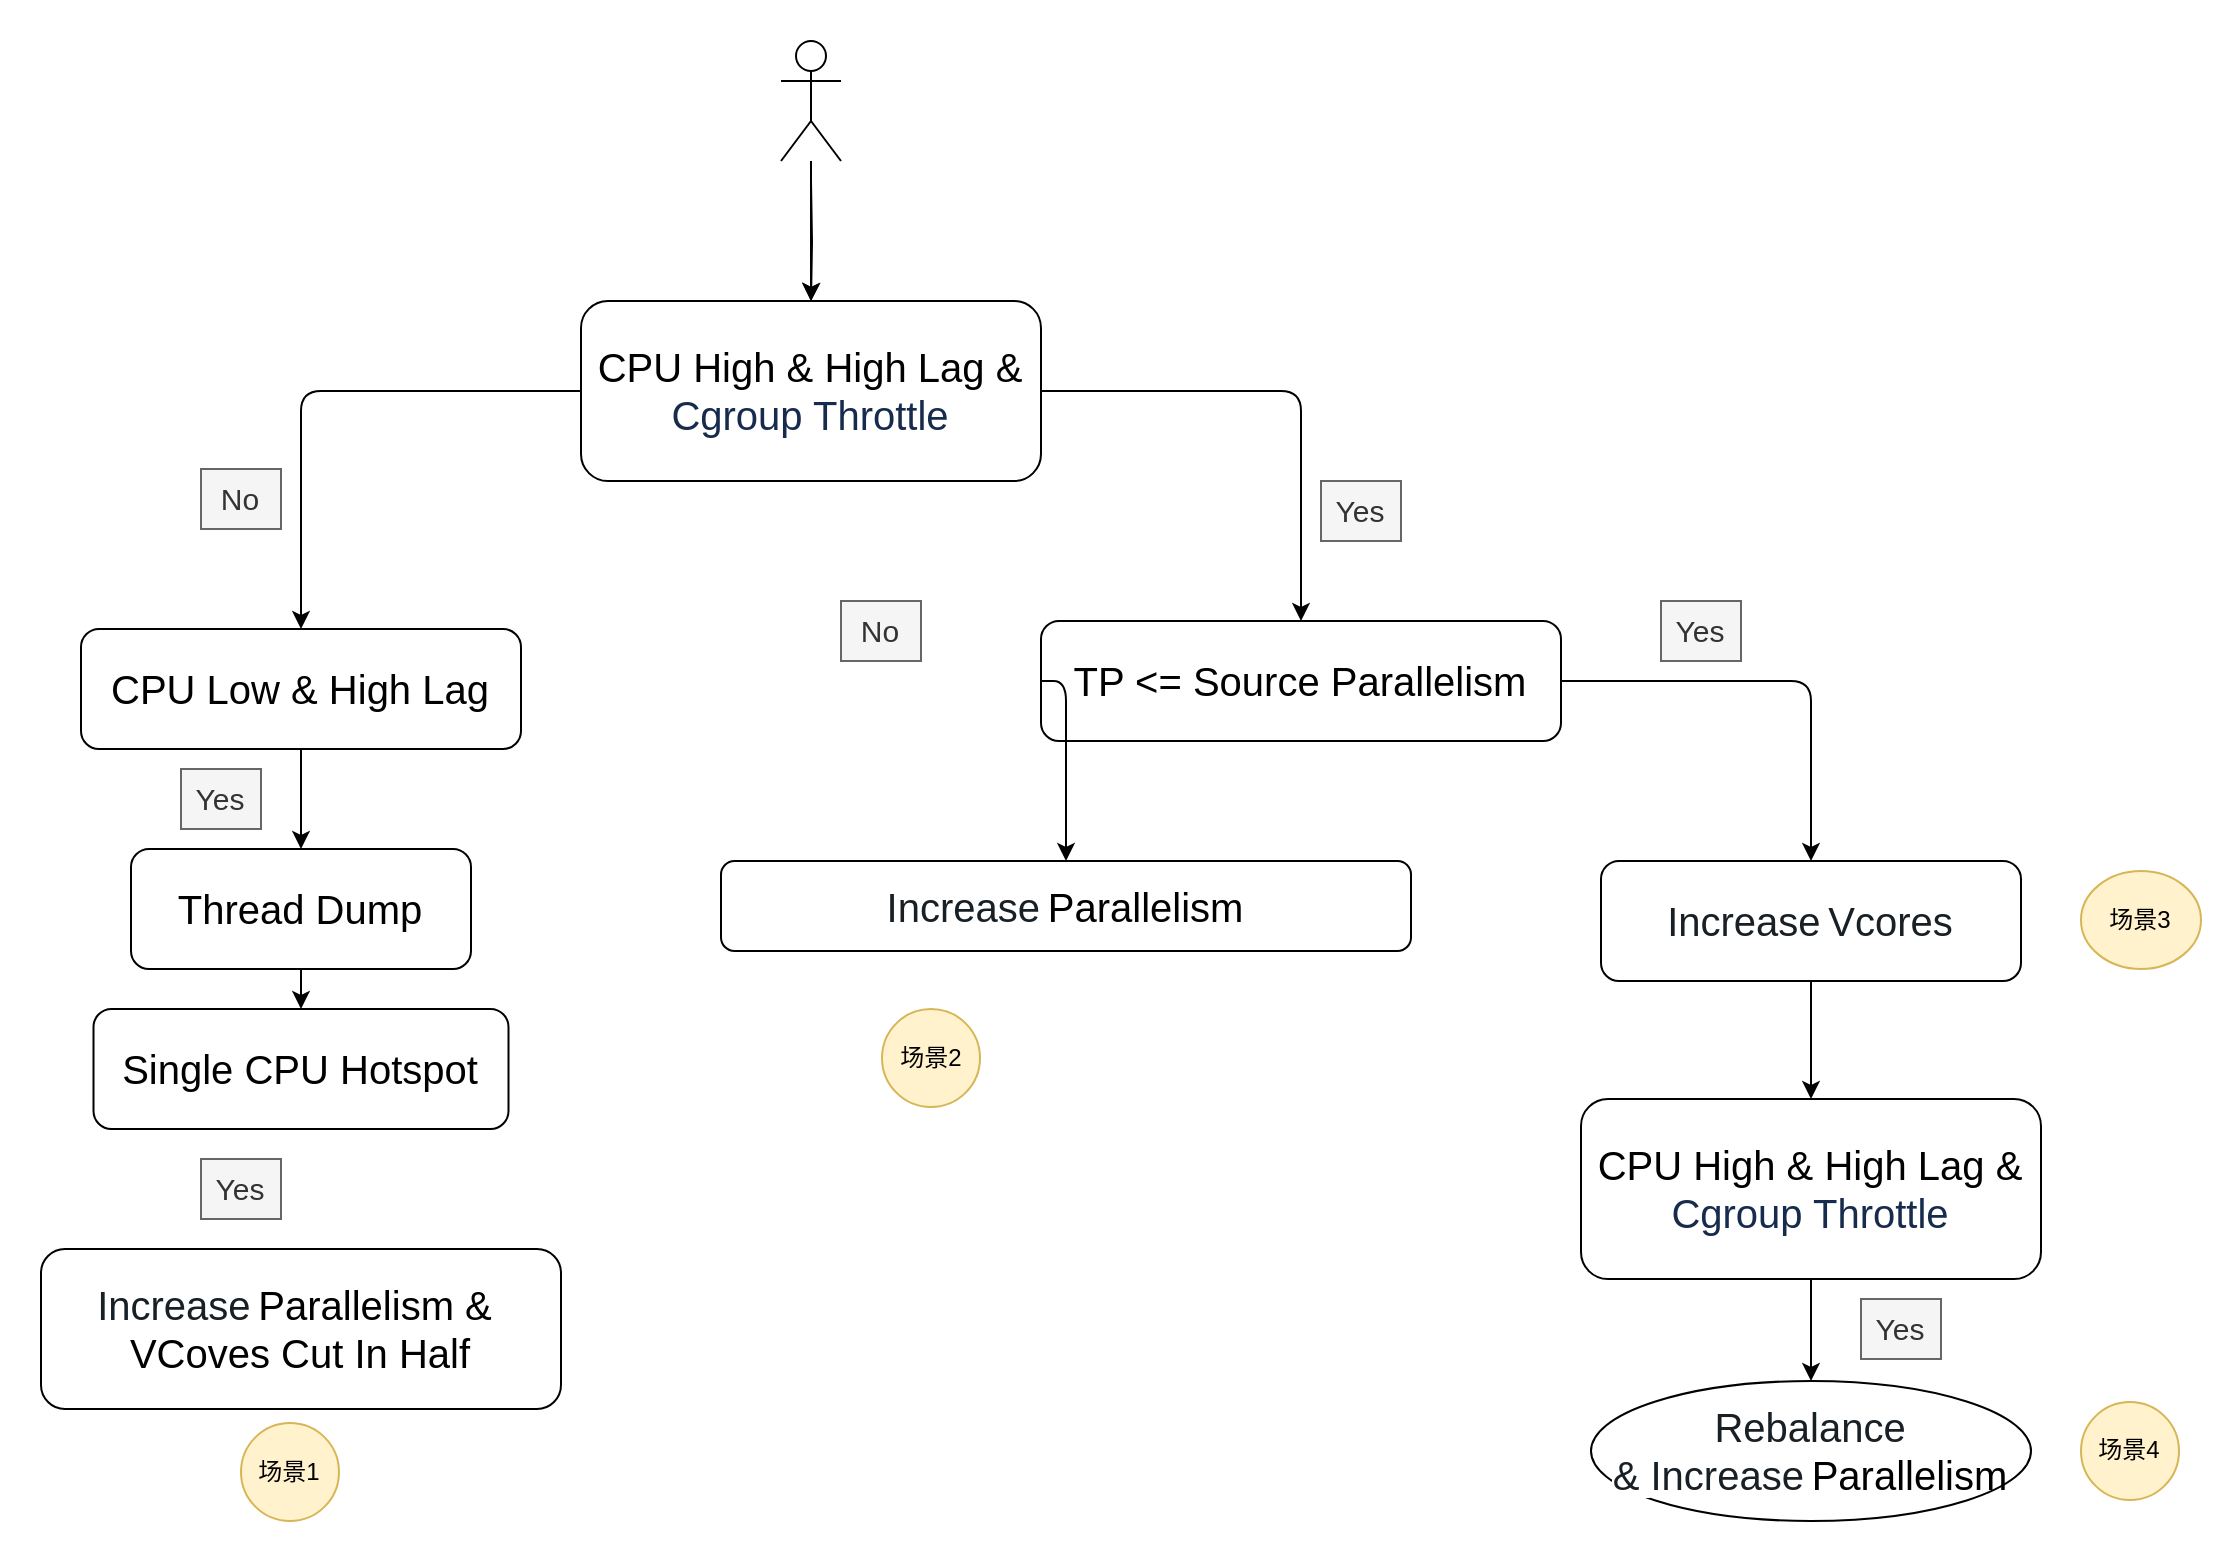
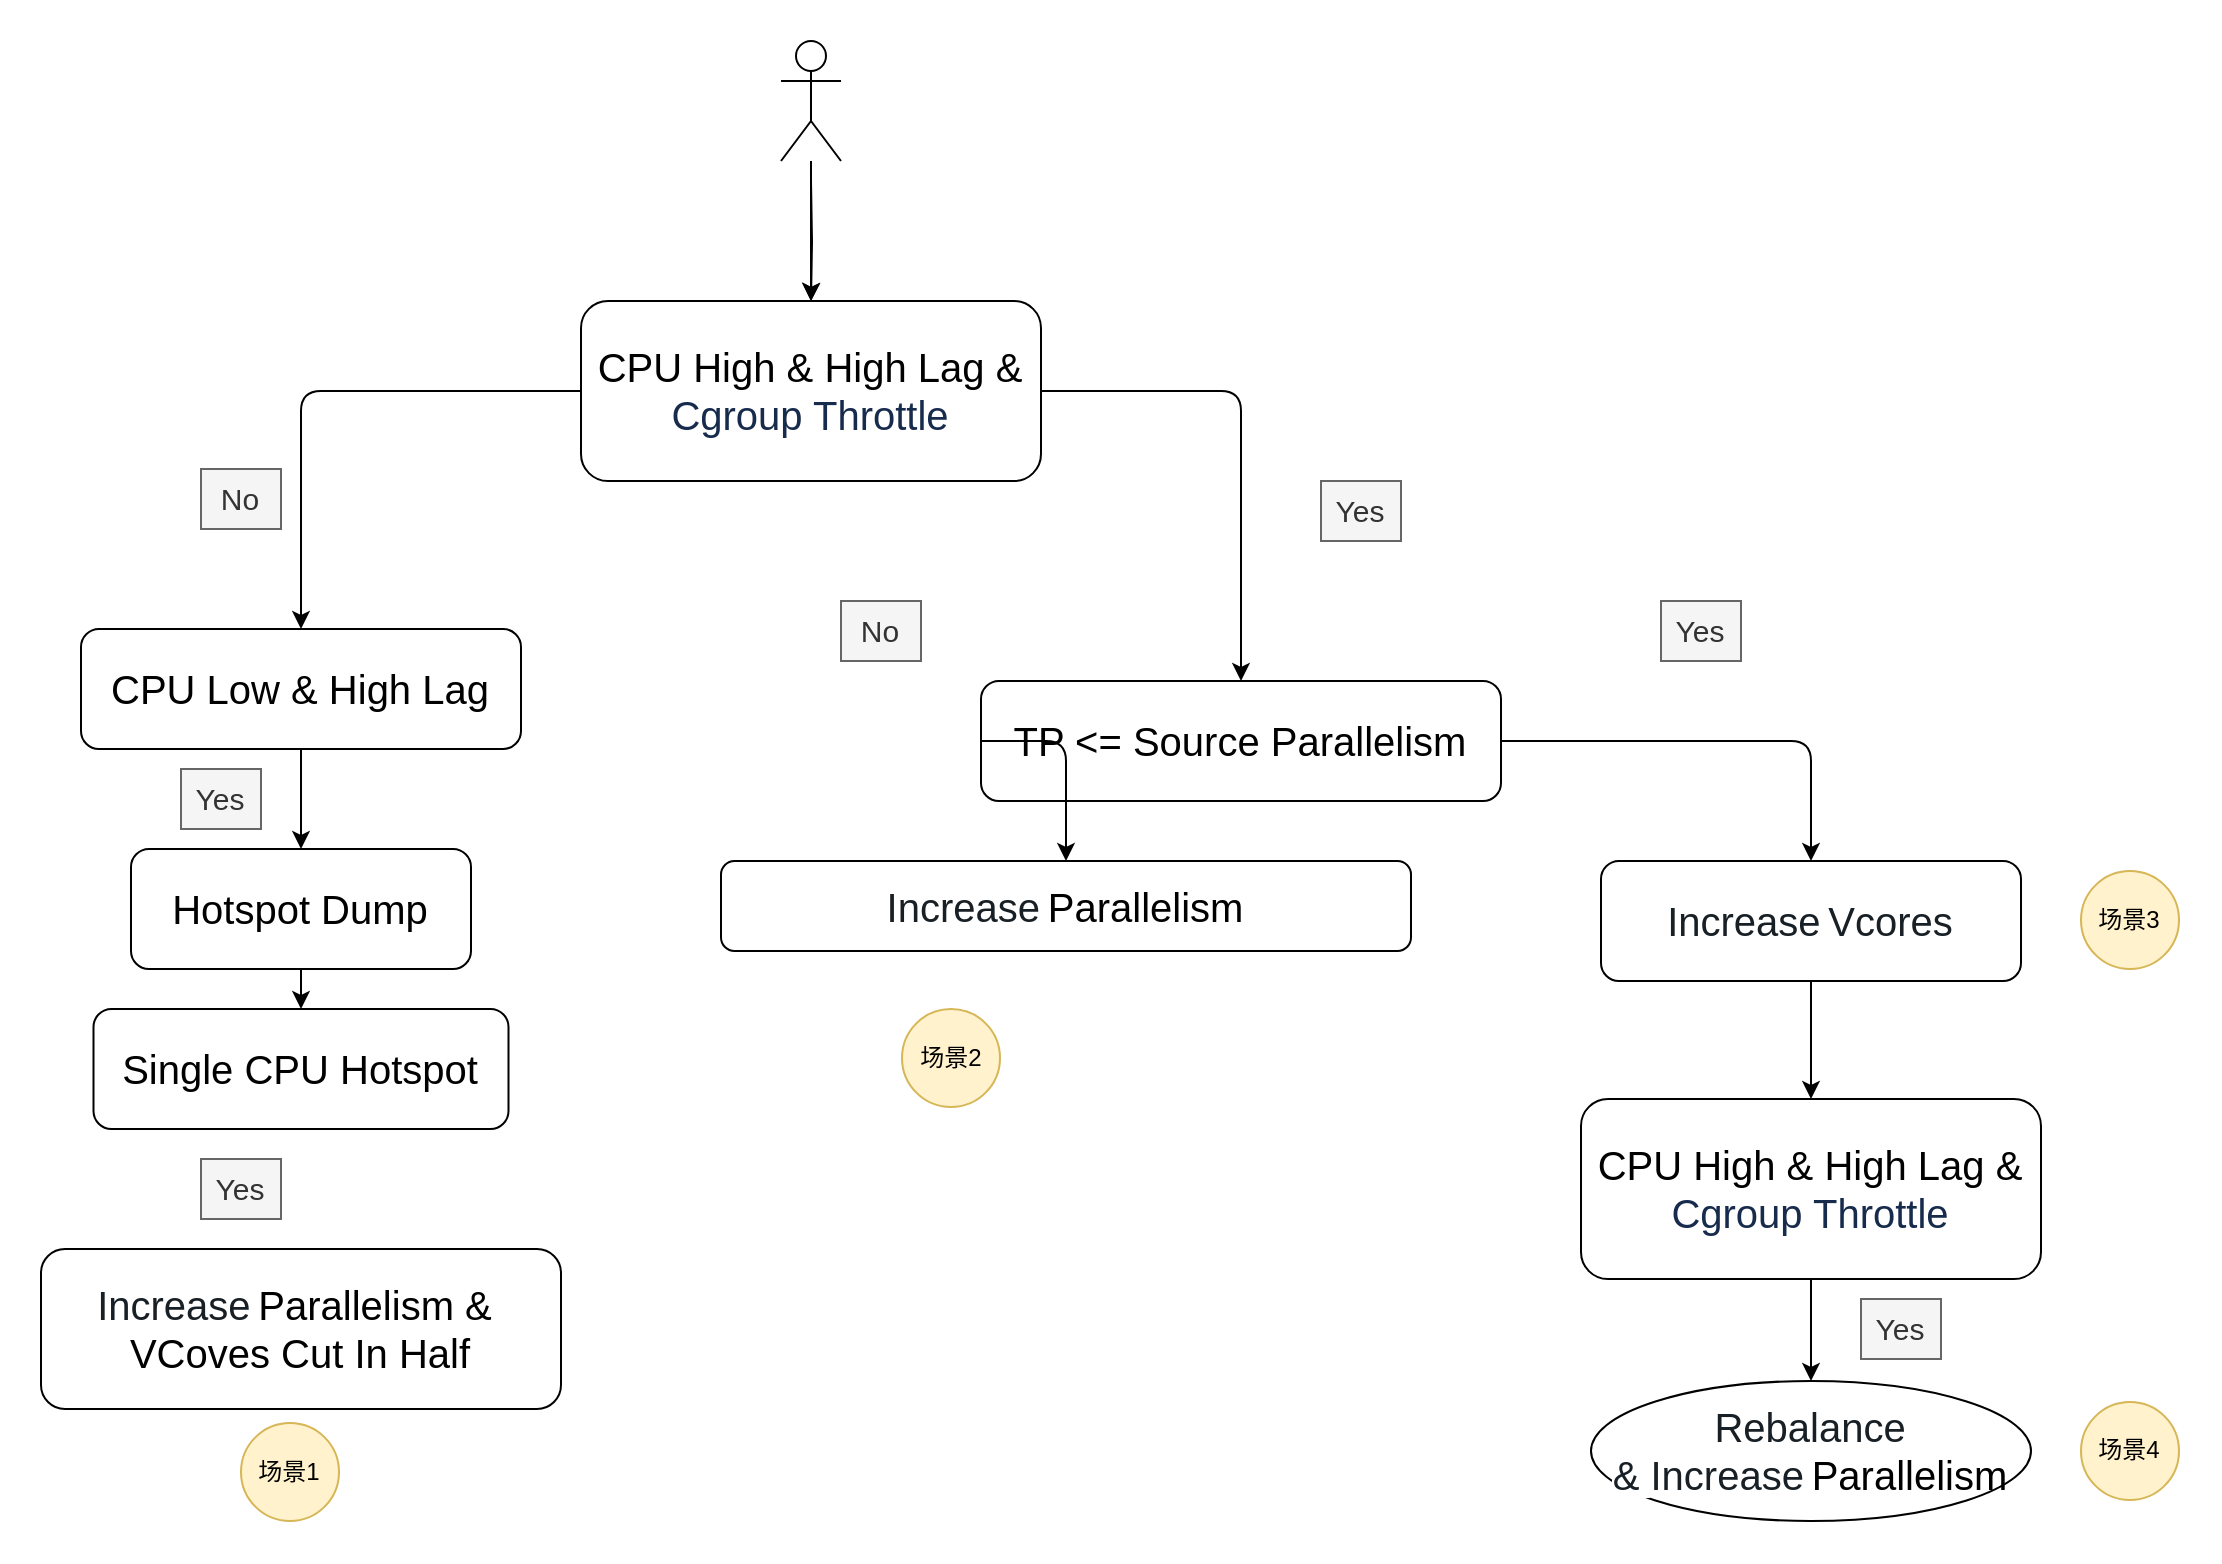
node "TP <= Source Parallelism": moved (1301, 681) -> (1241, 741)
node "Thread Dump": label "Thread Dump" -> "Hotspot Dump"
node "场景3": size 120x98 -> 98x98
node "场景2": moved (931, 1058) -> (951, 1058)
